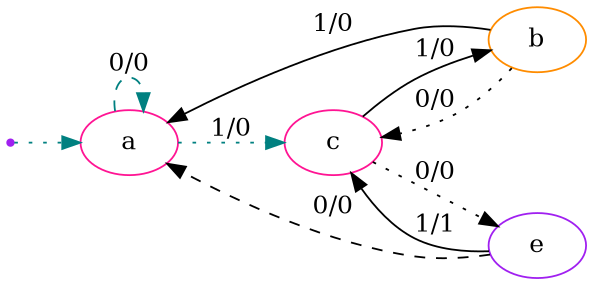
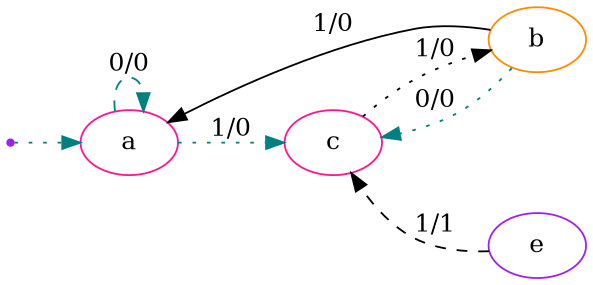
edge "c" -> "b": style solid -> dotted
edge "b" -> "c": color black -> teal
edge "c" -> "e": removed, label "0/0"
edge "e" -> "a": removed, label "0/0"
edge "e" -> "c": style solid -> dashed
